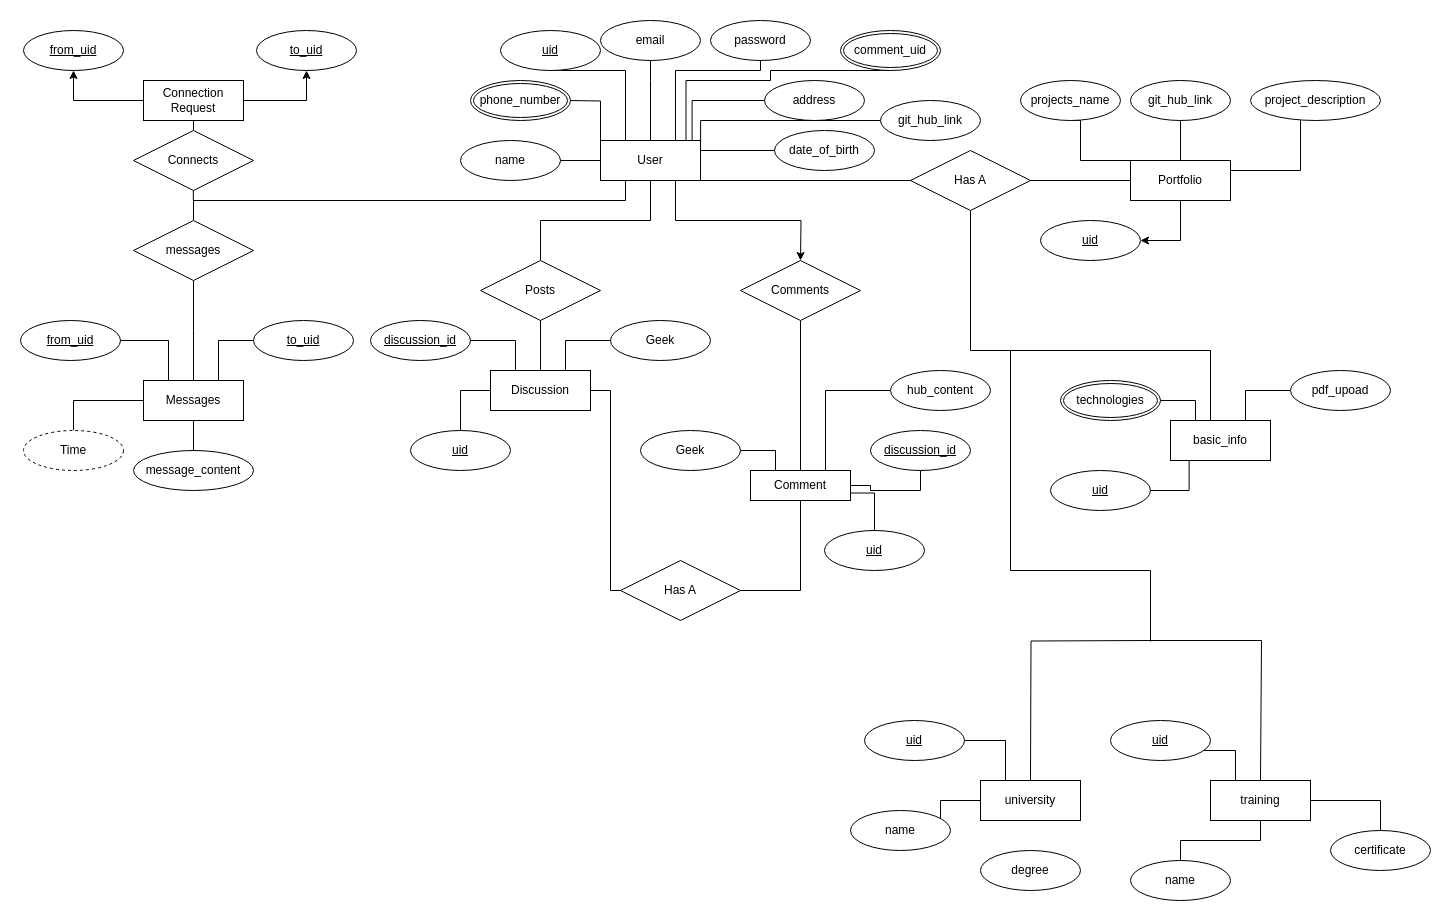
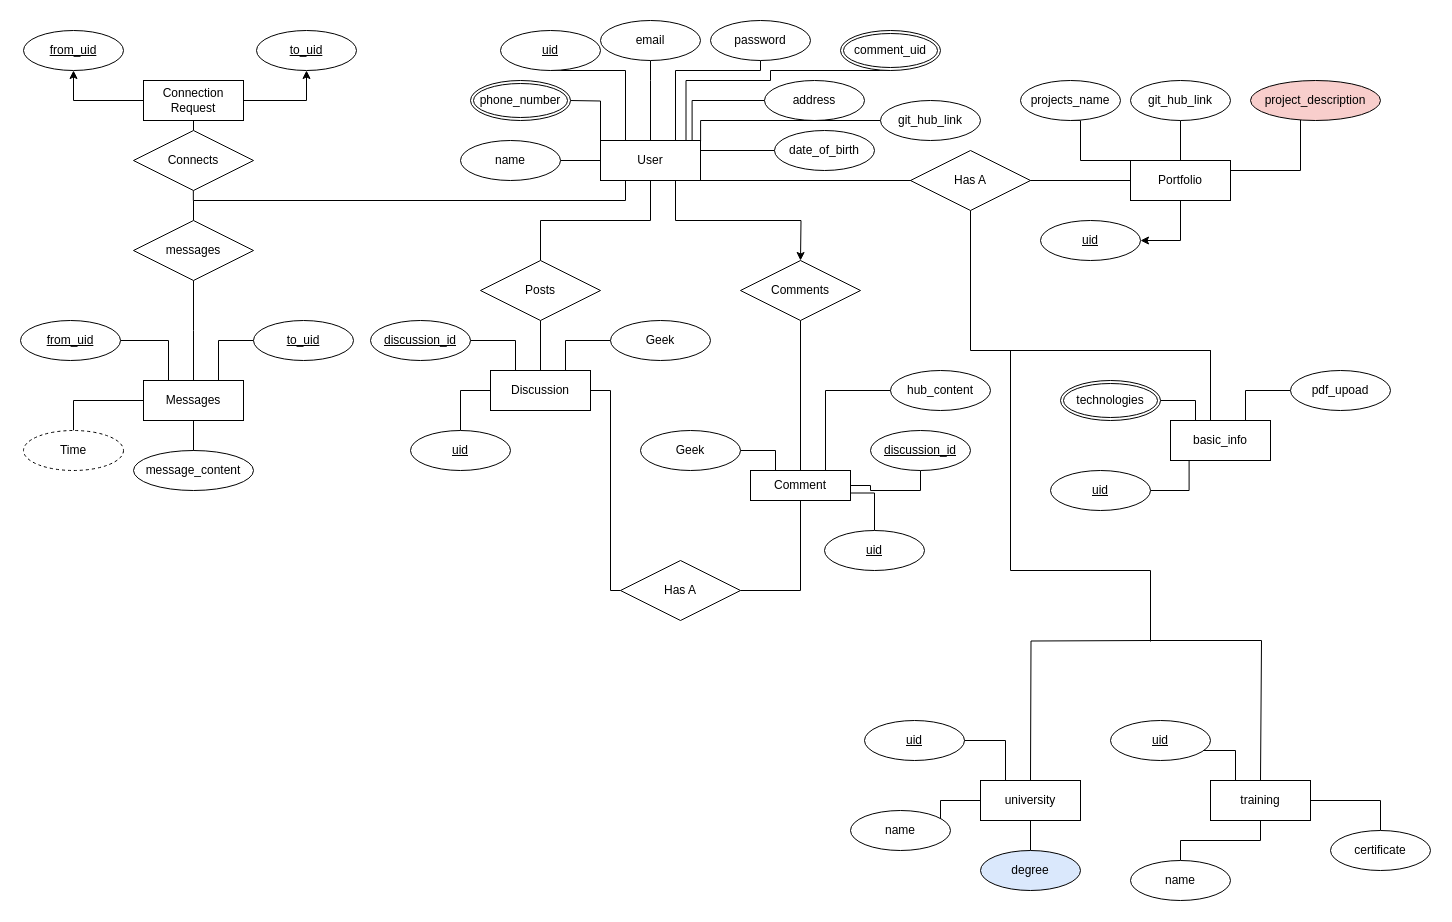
node "project_description": fillcolor #ffffff -> #f8cecc
edge "university" -- "degree": added
node "degree": fillcolor #ffffff -> #dae8fc
